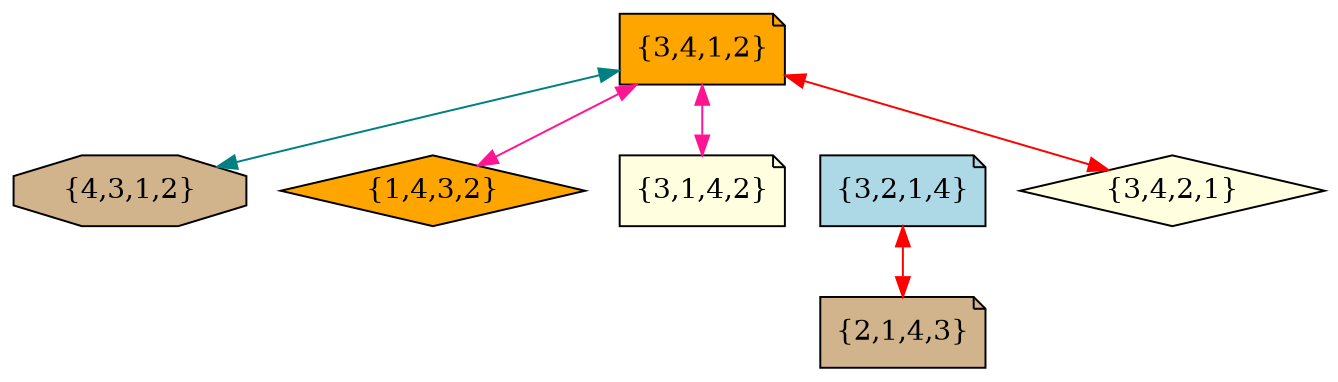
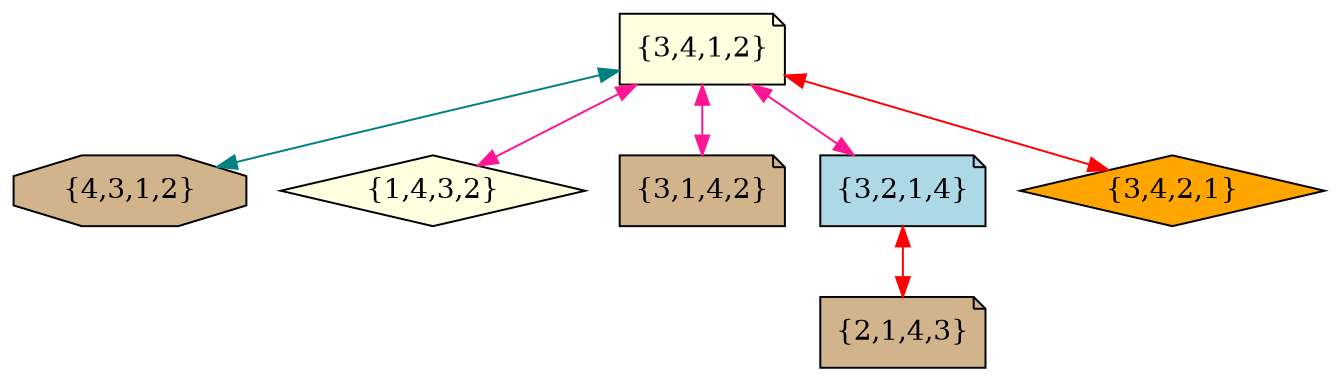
node "{3,4,1,2}": fillcolor orange -> lightyellow
edge "{3,4,1,2}" -- "{3,2,1,4}": added
node "{1,4,3,2}": fillcolor orange -> lightyellow
node "{3,1,4,2}": fillcolor lightyellow -> tan
node "{3,4,2,1}": fillcolor lightyellow -> orange
